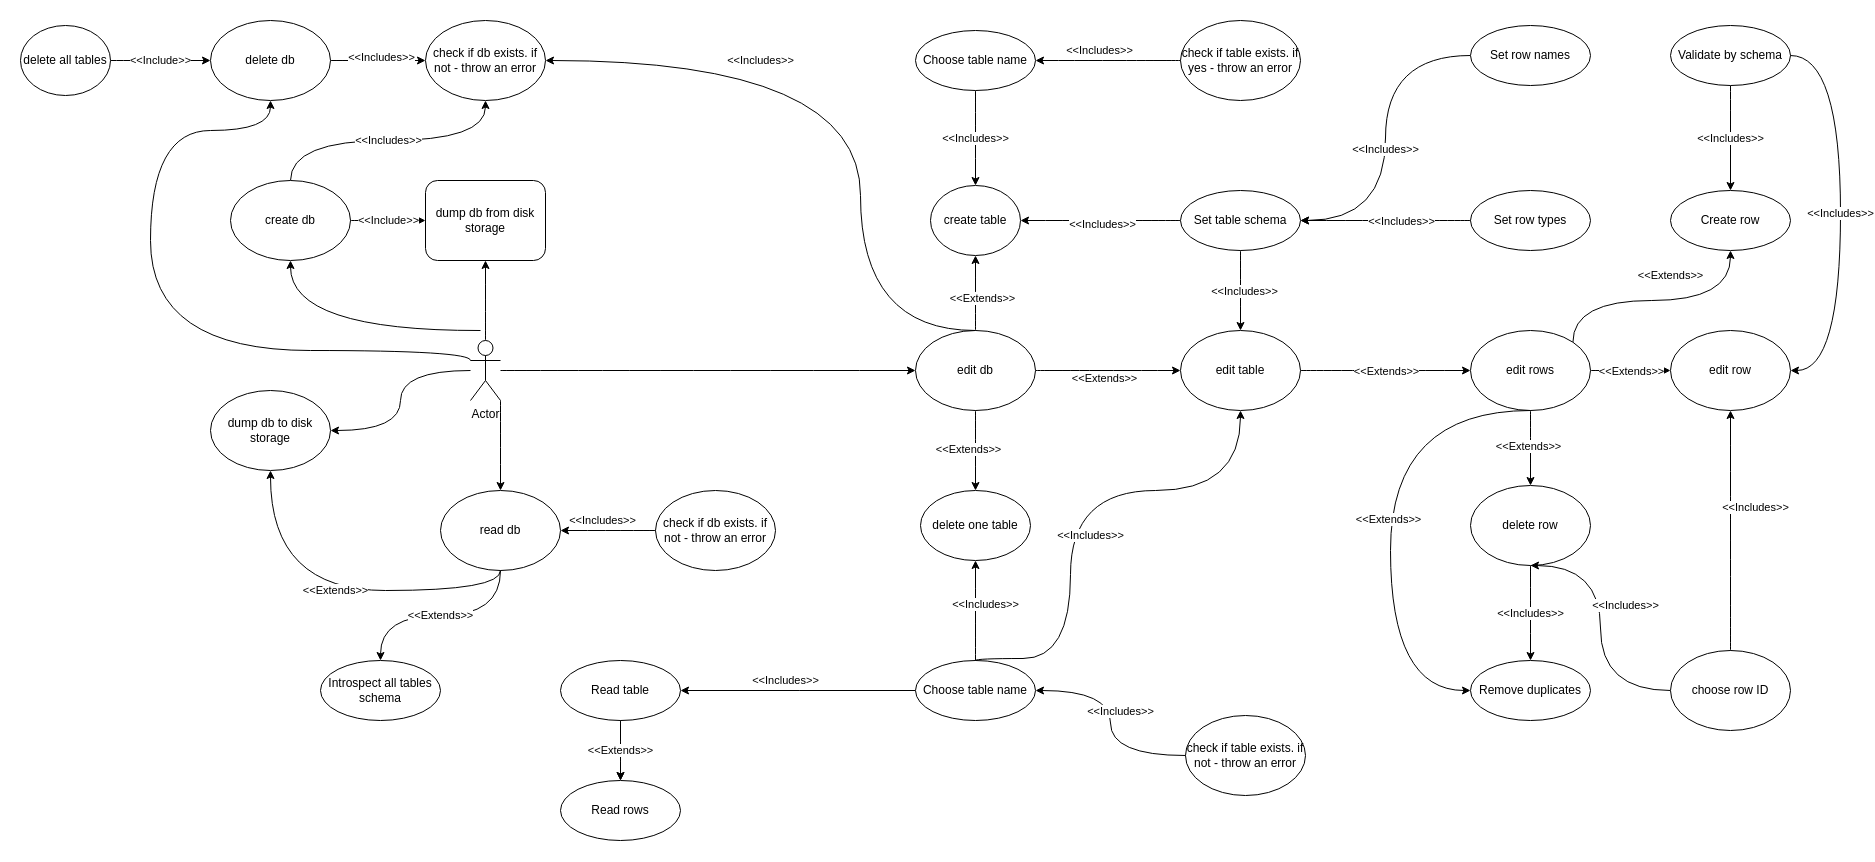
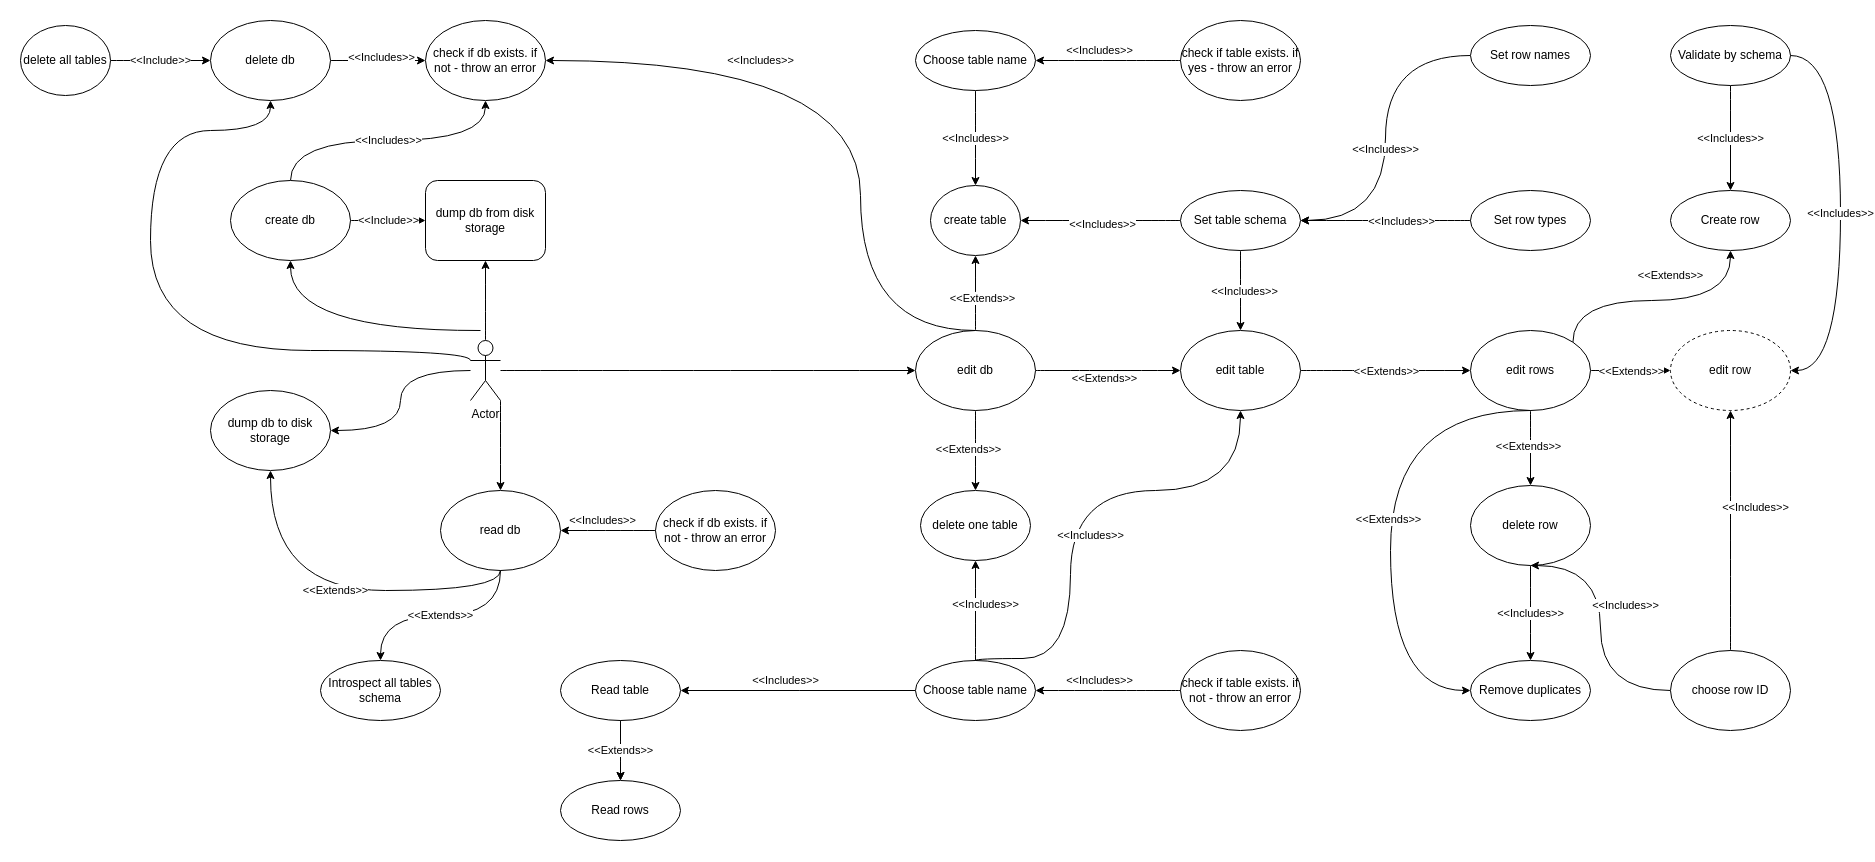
node "edit row": style solid -> dashed
node "check if table exists. if not - throw an error": moved (1246, 756) -> (1241, 691)
